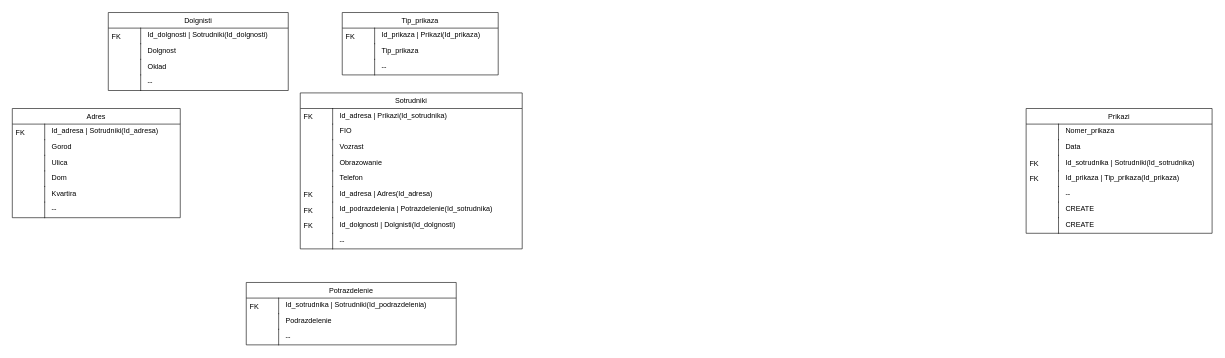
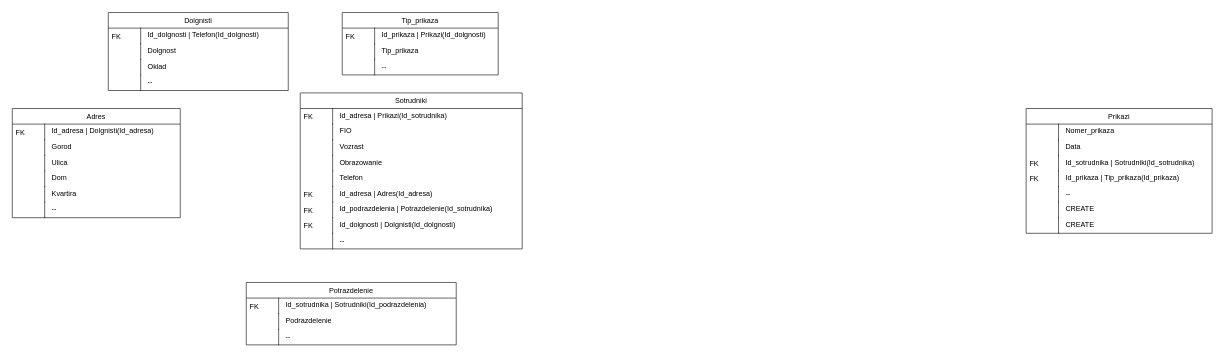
node "Id_dolgnosti | Sotrudniki(Id_dolgnosti)": label "Id_dolgnosti | Sotrudniki(Id_dolgnosti)" -> "Id_dolgnosti | Telefon(Id_dolgnosti)"
node "Id_prikaza | Prikazi(Id_prikaza)": label "Id_prikaza | Prikazi(Id_prikaza)" -> "Id_prikaza | Prikazi(Id_dolgnosti)"
node "Id_adresa | Sotrudniki(Id_adresa)": label "Id_adresa | Sotrudniki(Id_adresa)" -> "Id_adresa | Dolgnisti(Id_adresa)"
